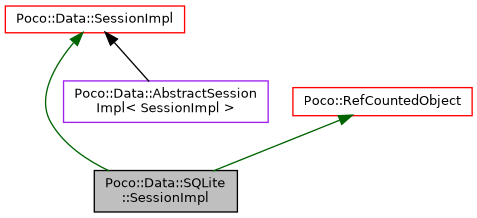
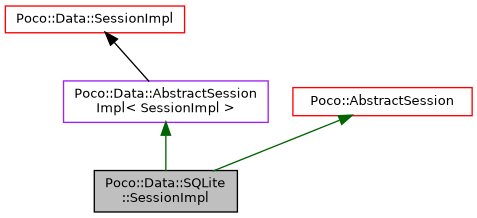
node "Poco::RefCountedObject": label "Poco::RefCountedObject" -> "Poco::AbstractSession"
edge "Poco::Data::SQLite ::SessionImpl" -> "Poco::Data::SessionImpl": now "Poco::Data::SQLite ::SessionImpl" -> "Poco::Data::AbstractSession Impl< SessionImpl >"
